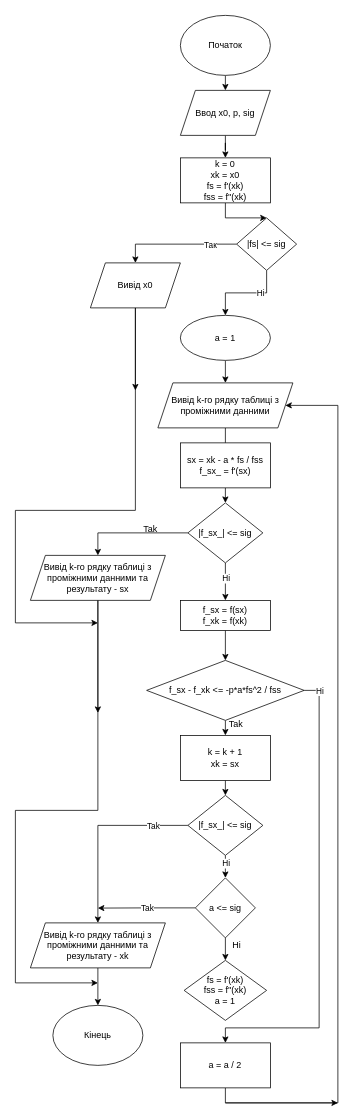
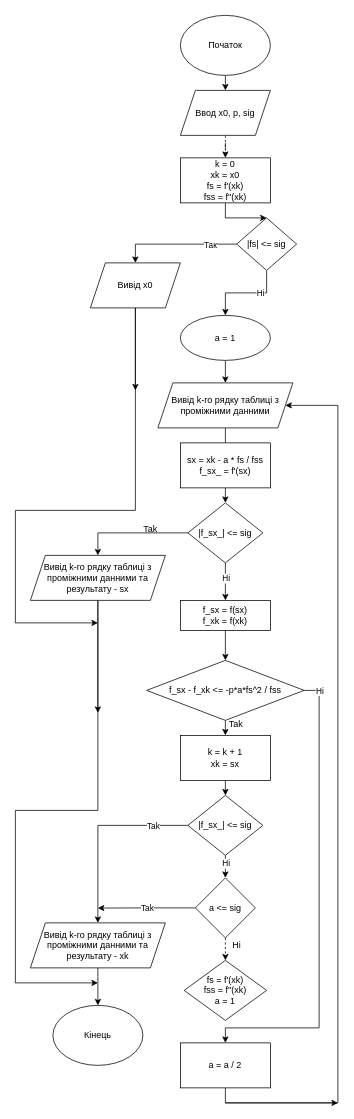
edge "Ввод x0, p, sig" -> "k = 0 xk = x0 fs = f'(xk) fss = f''(xk)": style solid -> dashed
edge "a <= sig" -> "fs = f'(xk) fss = f''(xk) a = 1": style solid -> dashed
